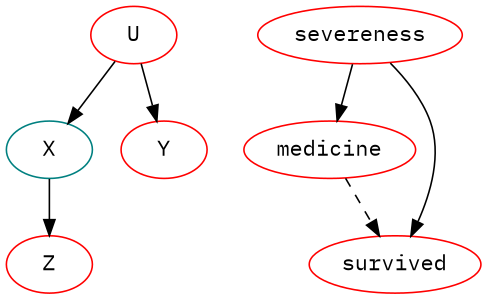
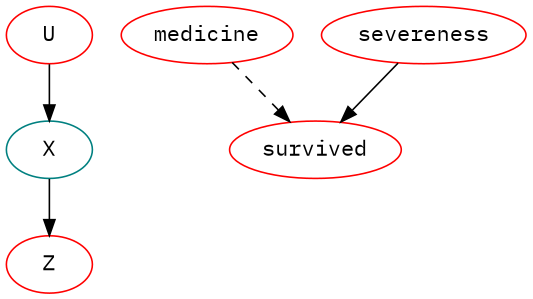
edge "severeness" -> "medicine": removed
node "Y": removed
